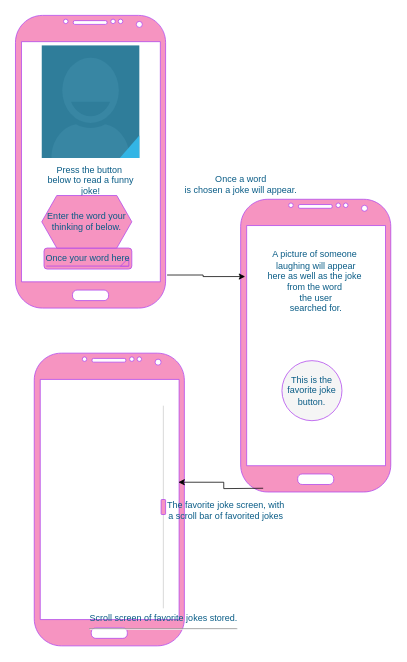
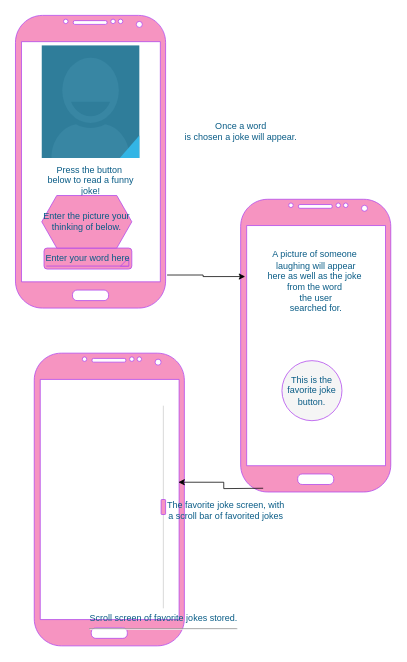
node "Once a word is chosen a joke will appear.": moved (240, 184) -> (240, 132)
node "Enter the word your thinking of below.": label "Enter the word your thinking of below." -> "Enter the picture your thinking of below."
node "Once your word here": label "Once your word here" -> "Enter your word here"
